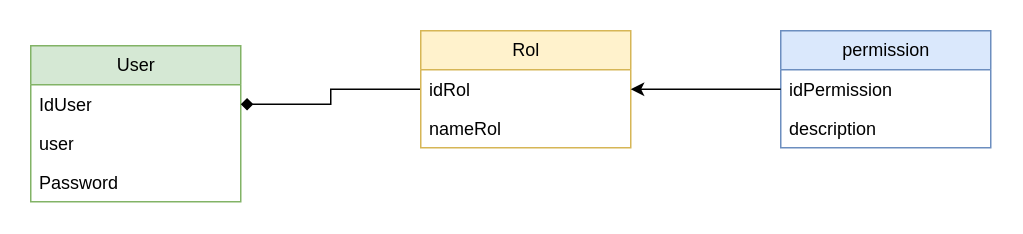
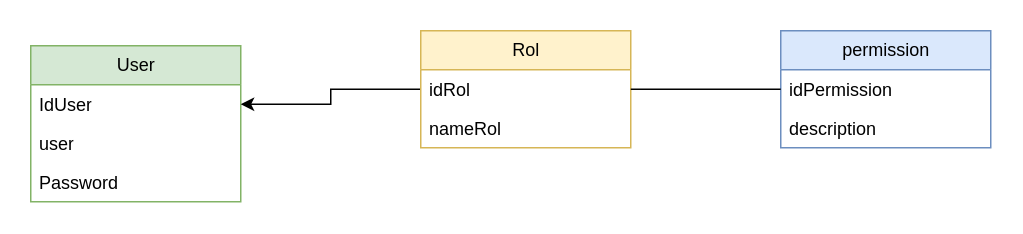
edge "idPermission" -> "idRol": arrowhead classic -> none
edge "Rol" -> "IdUser": arrowhead diamond -> classic
